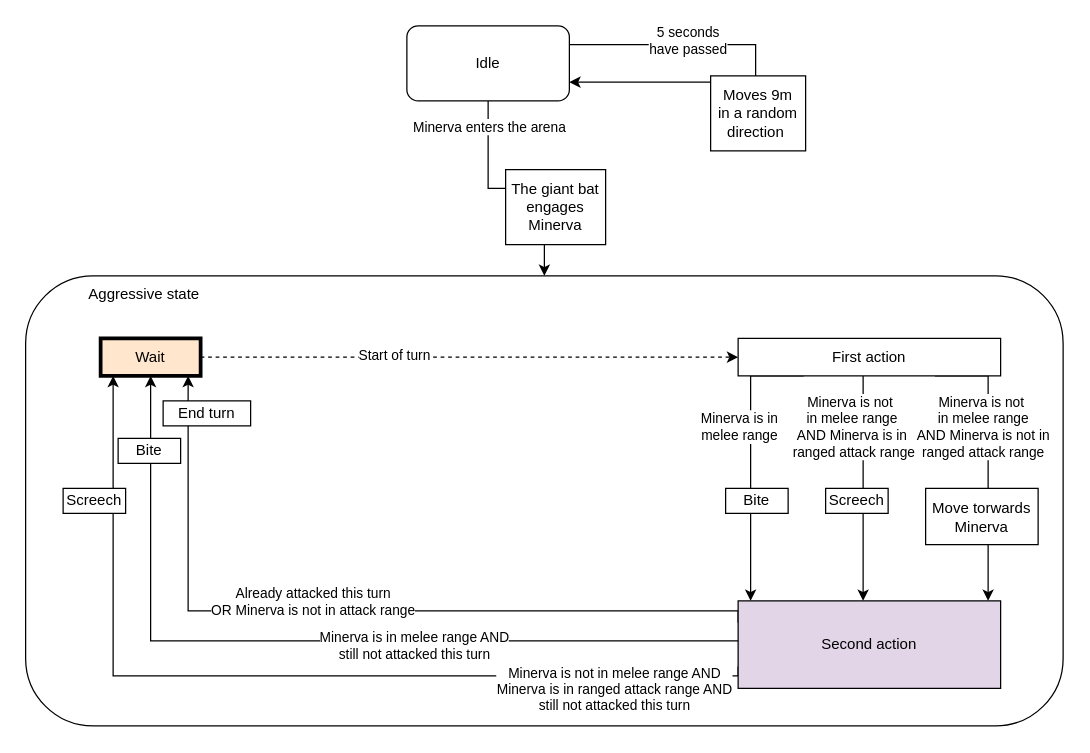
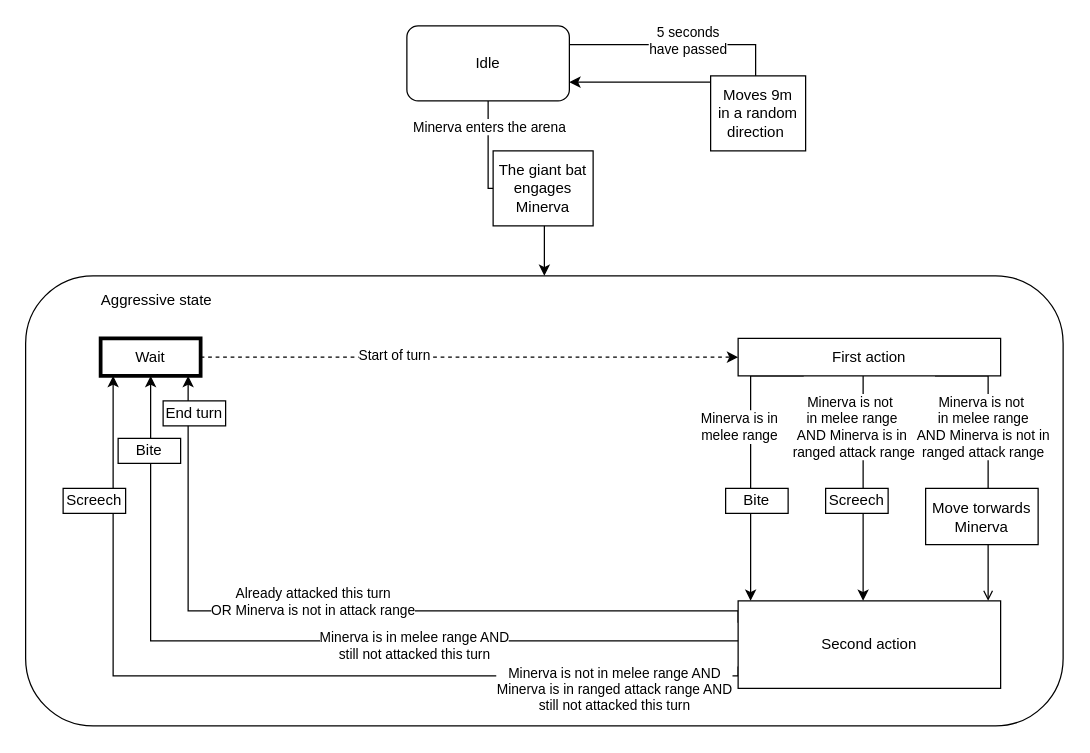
node "The giant bat engages Minerva": moved (556, 207) -> (543, 188)
node "Aggressive state": moved (144, 294) -> (157, 301)
node "Wait": fillcolor #ffe6cc -> #ffffff
node "End turn": size 88x25 -> 63x25
edge "First action" -> "Second action": arrowhead classic -> open
node "Second action": fillcolor #e1d5e7 -> #ffffff
